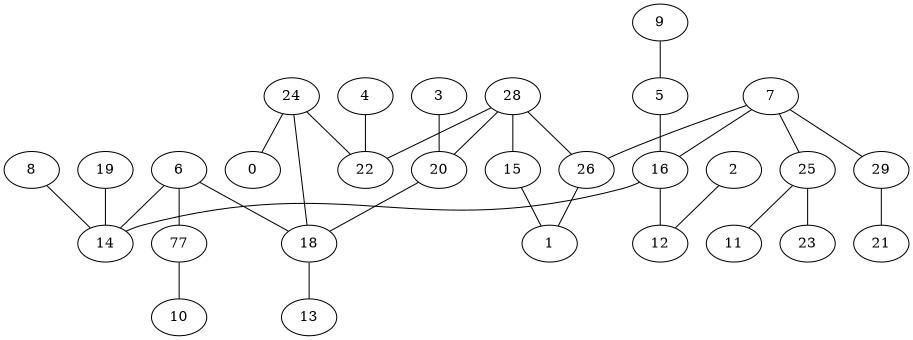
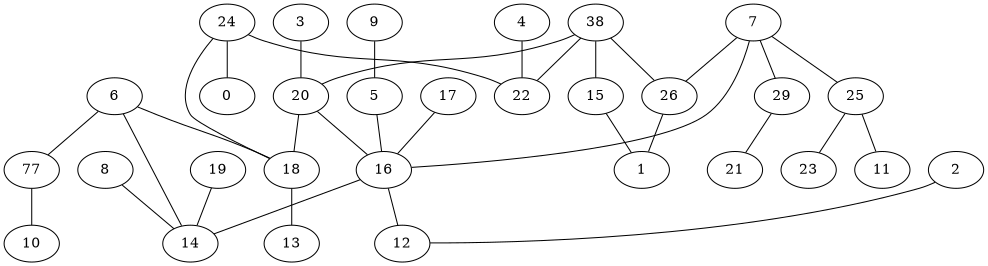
node "17": added
node "28": label "28" -> "38"
edge "20" -- "16": added
